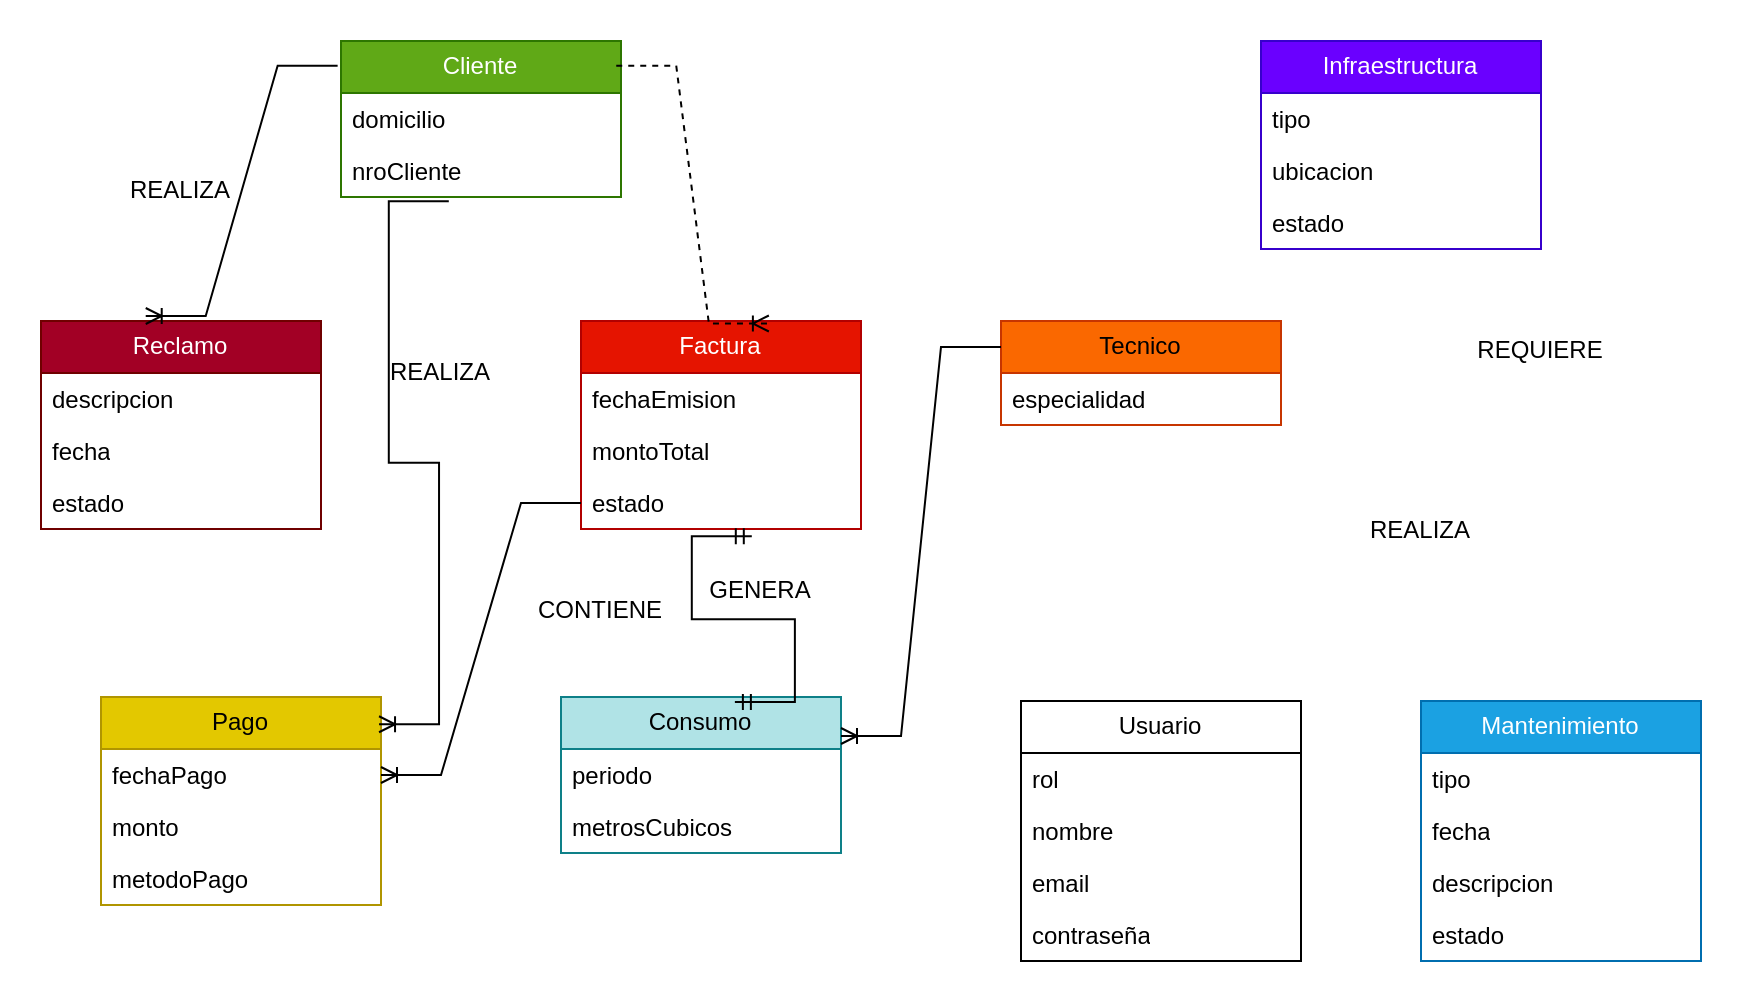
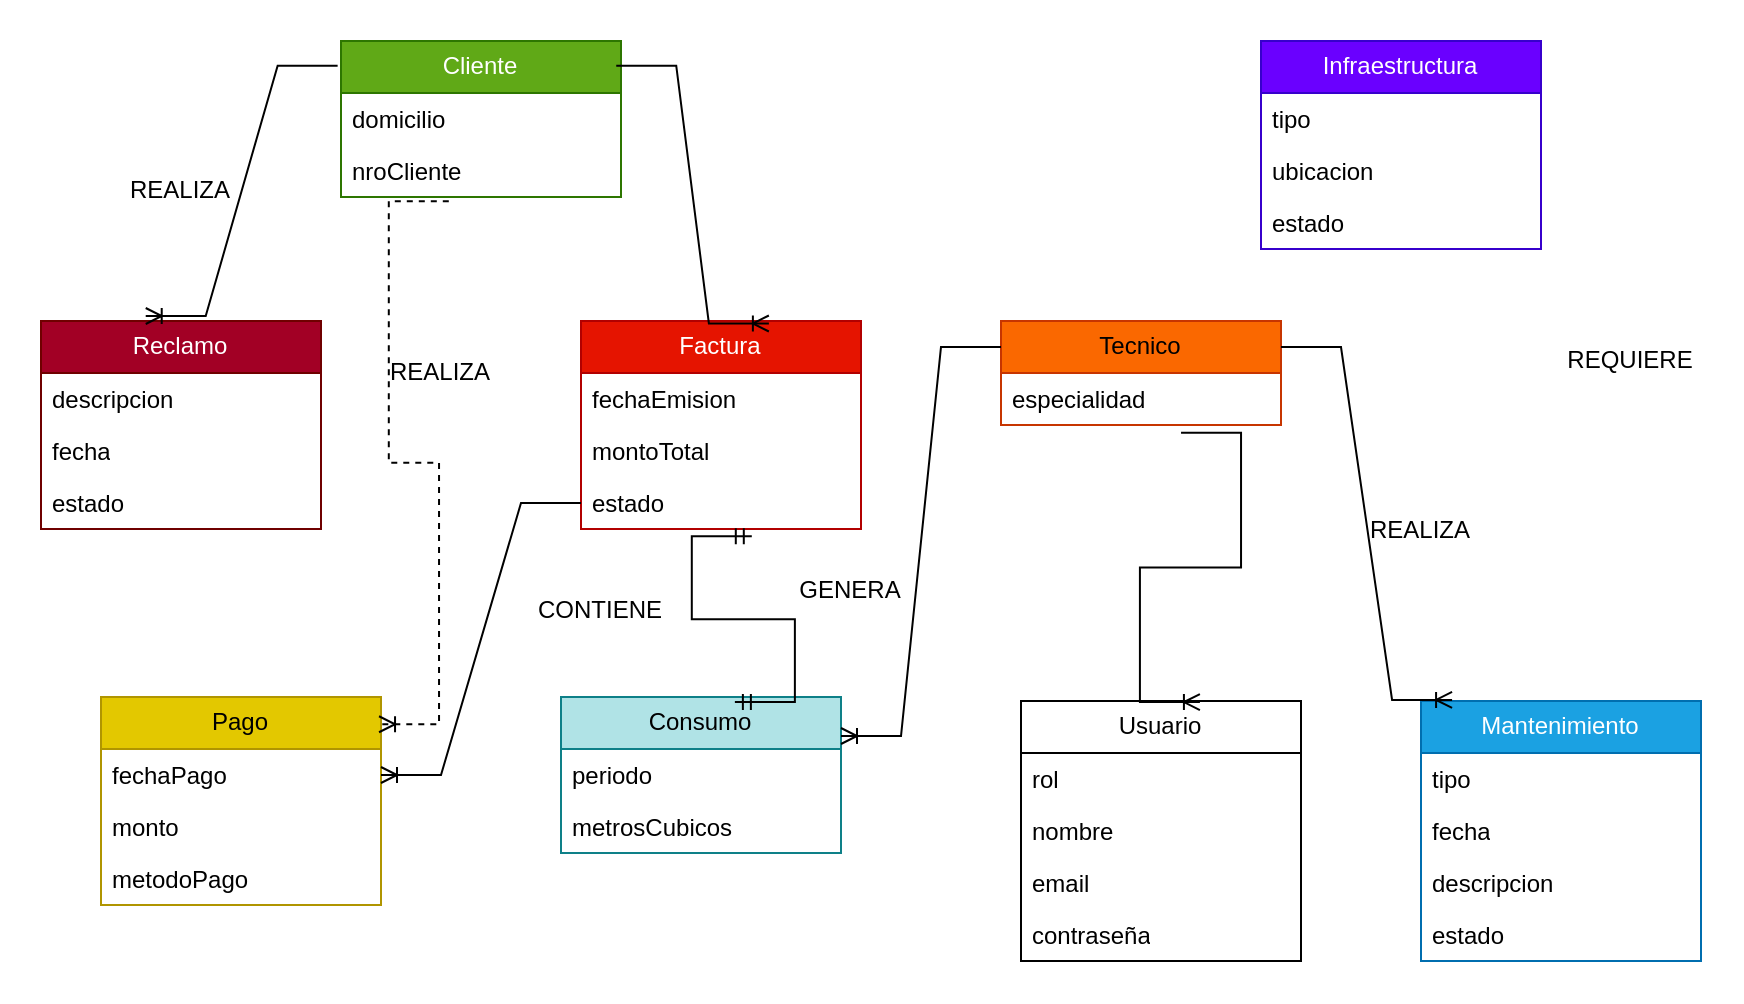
edge "Cliente" -> "Factura": style dashed -> solid
node "REQUIERE": moved (1541, 351) -> (1631, 361)
edge "nroCliente" -> "Pago": style solid -> dashed
edge "Tecnico" -> "Mantenimiento": added
edge "especialidad" -> "Usuario": added
node "GENERA": moved (761, 591) -> (851, 591)
